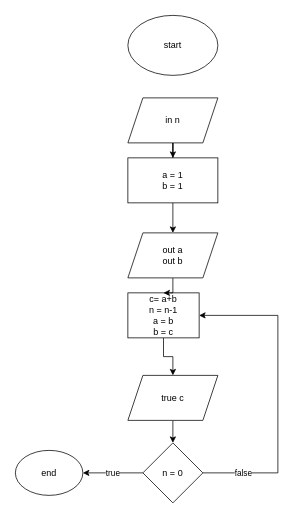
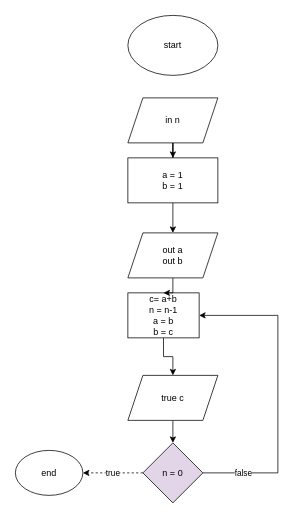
edge "n = 0" -> "end": style solid -> dashed
node "n = 0": fillcolor #ffffff -> #e1d5e7
